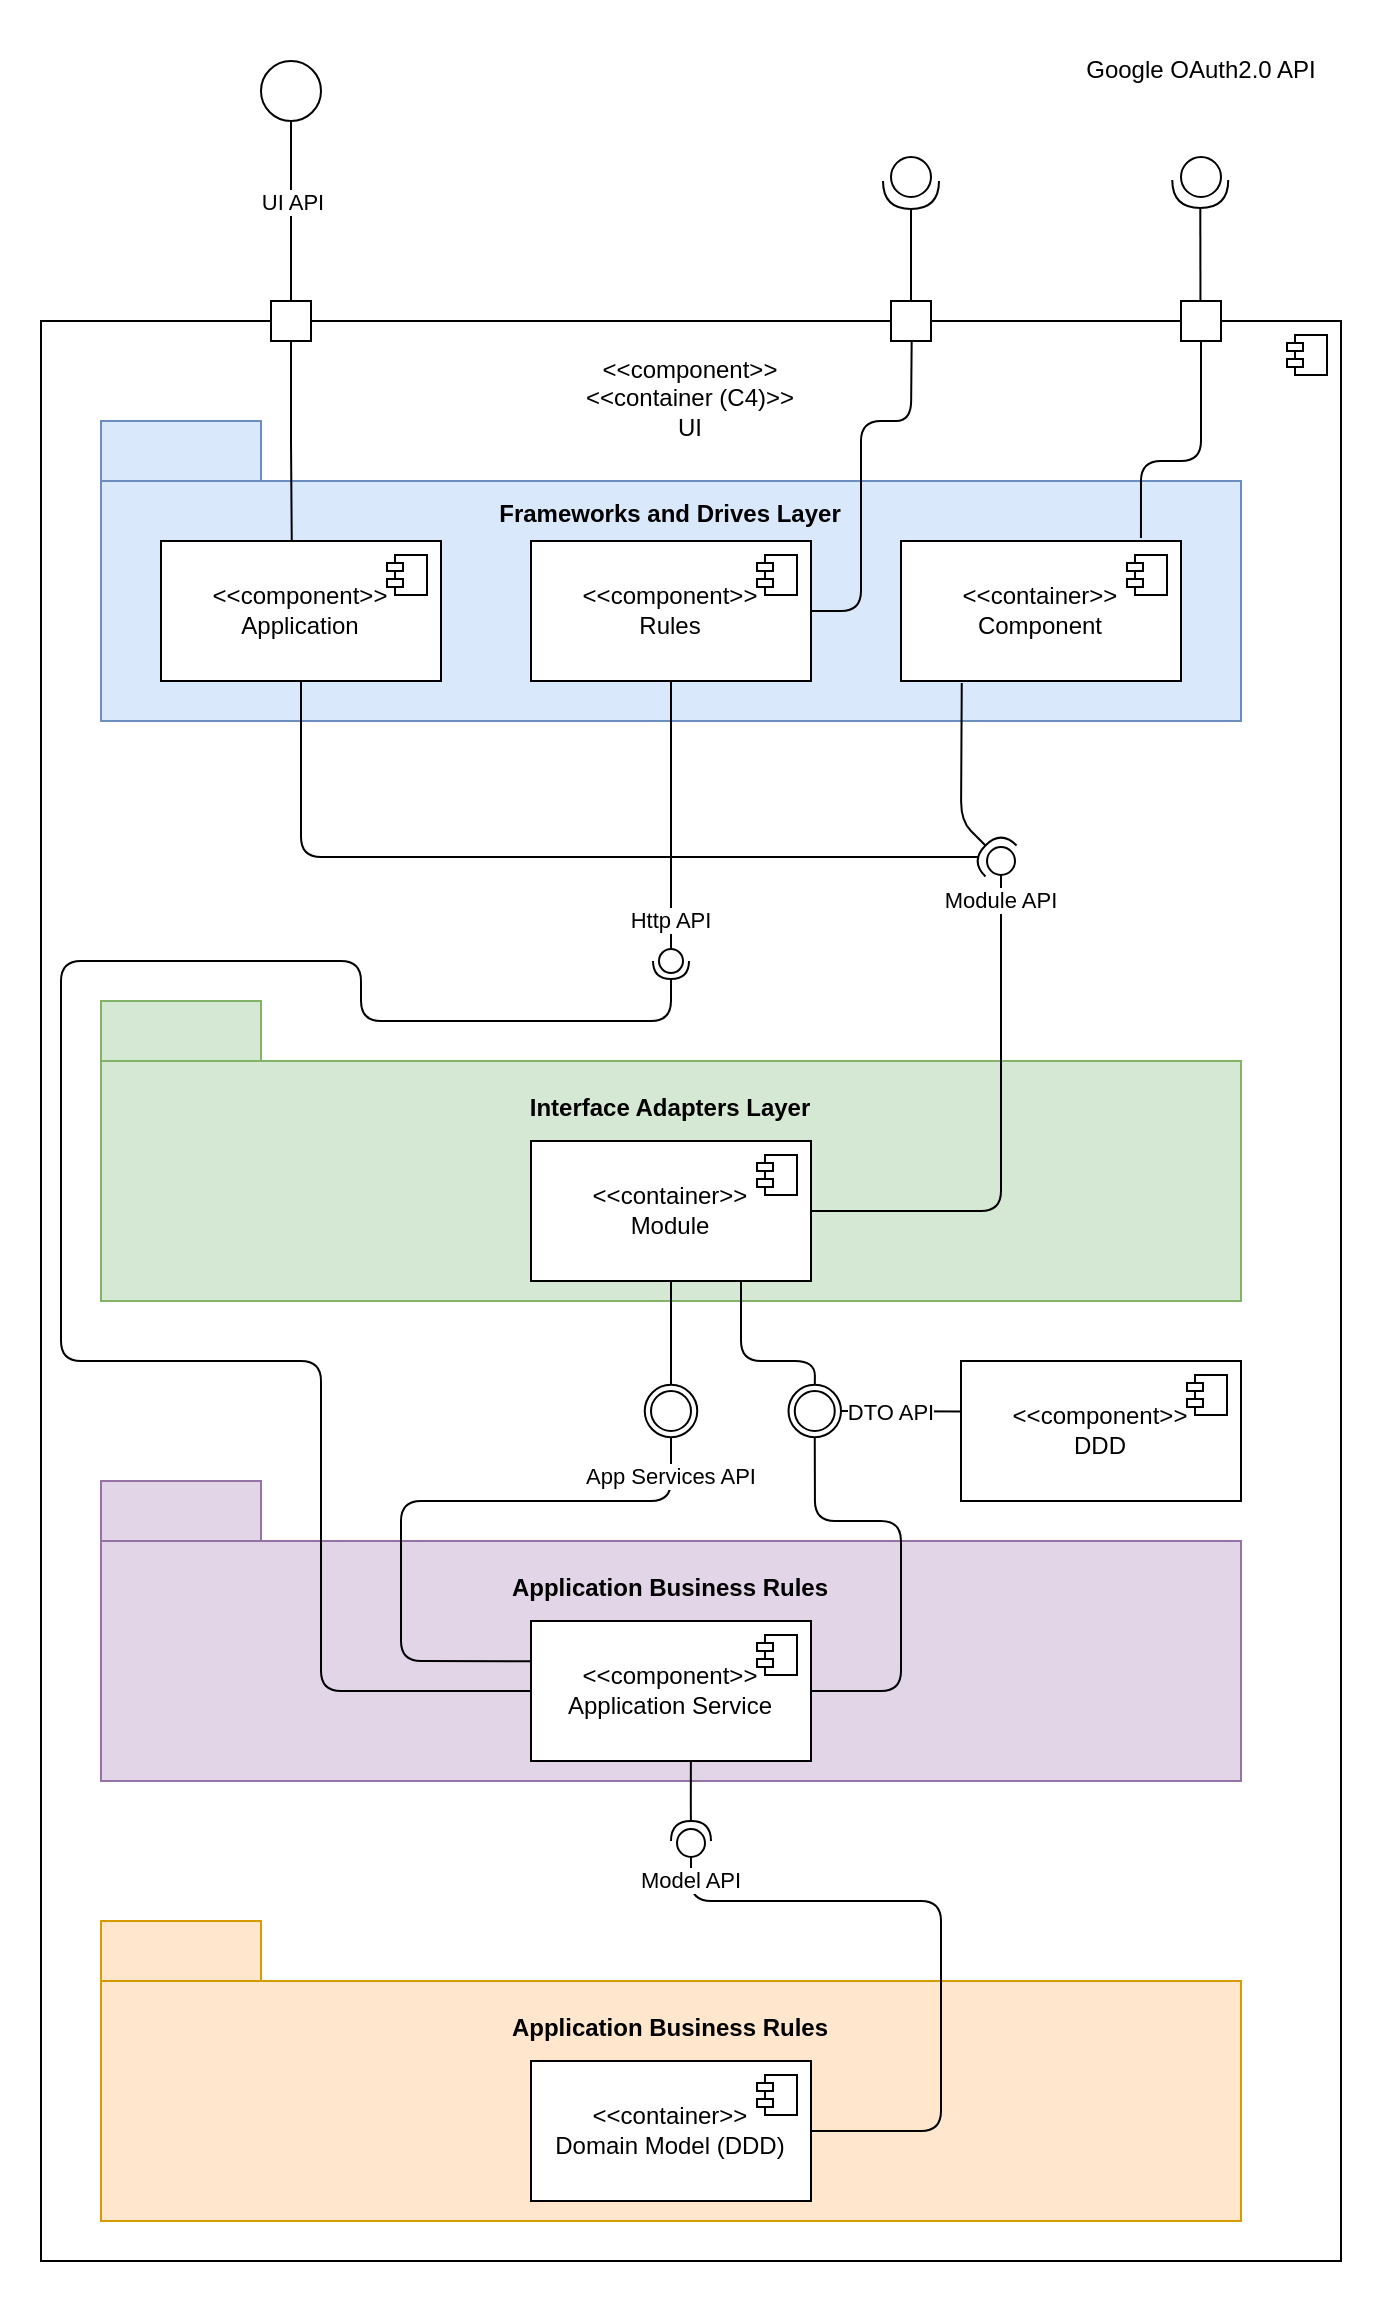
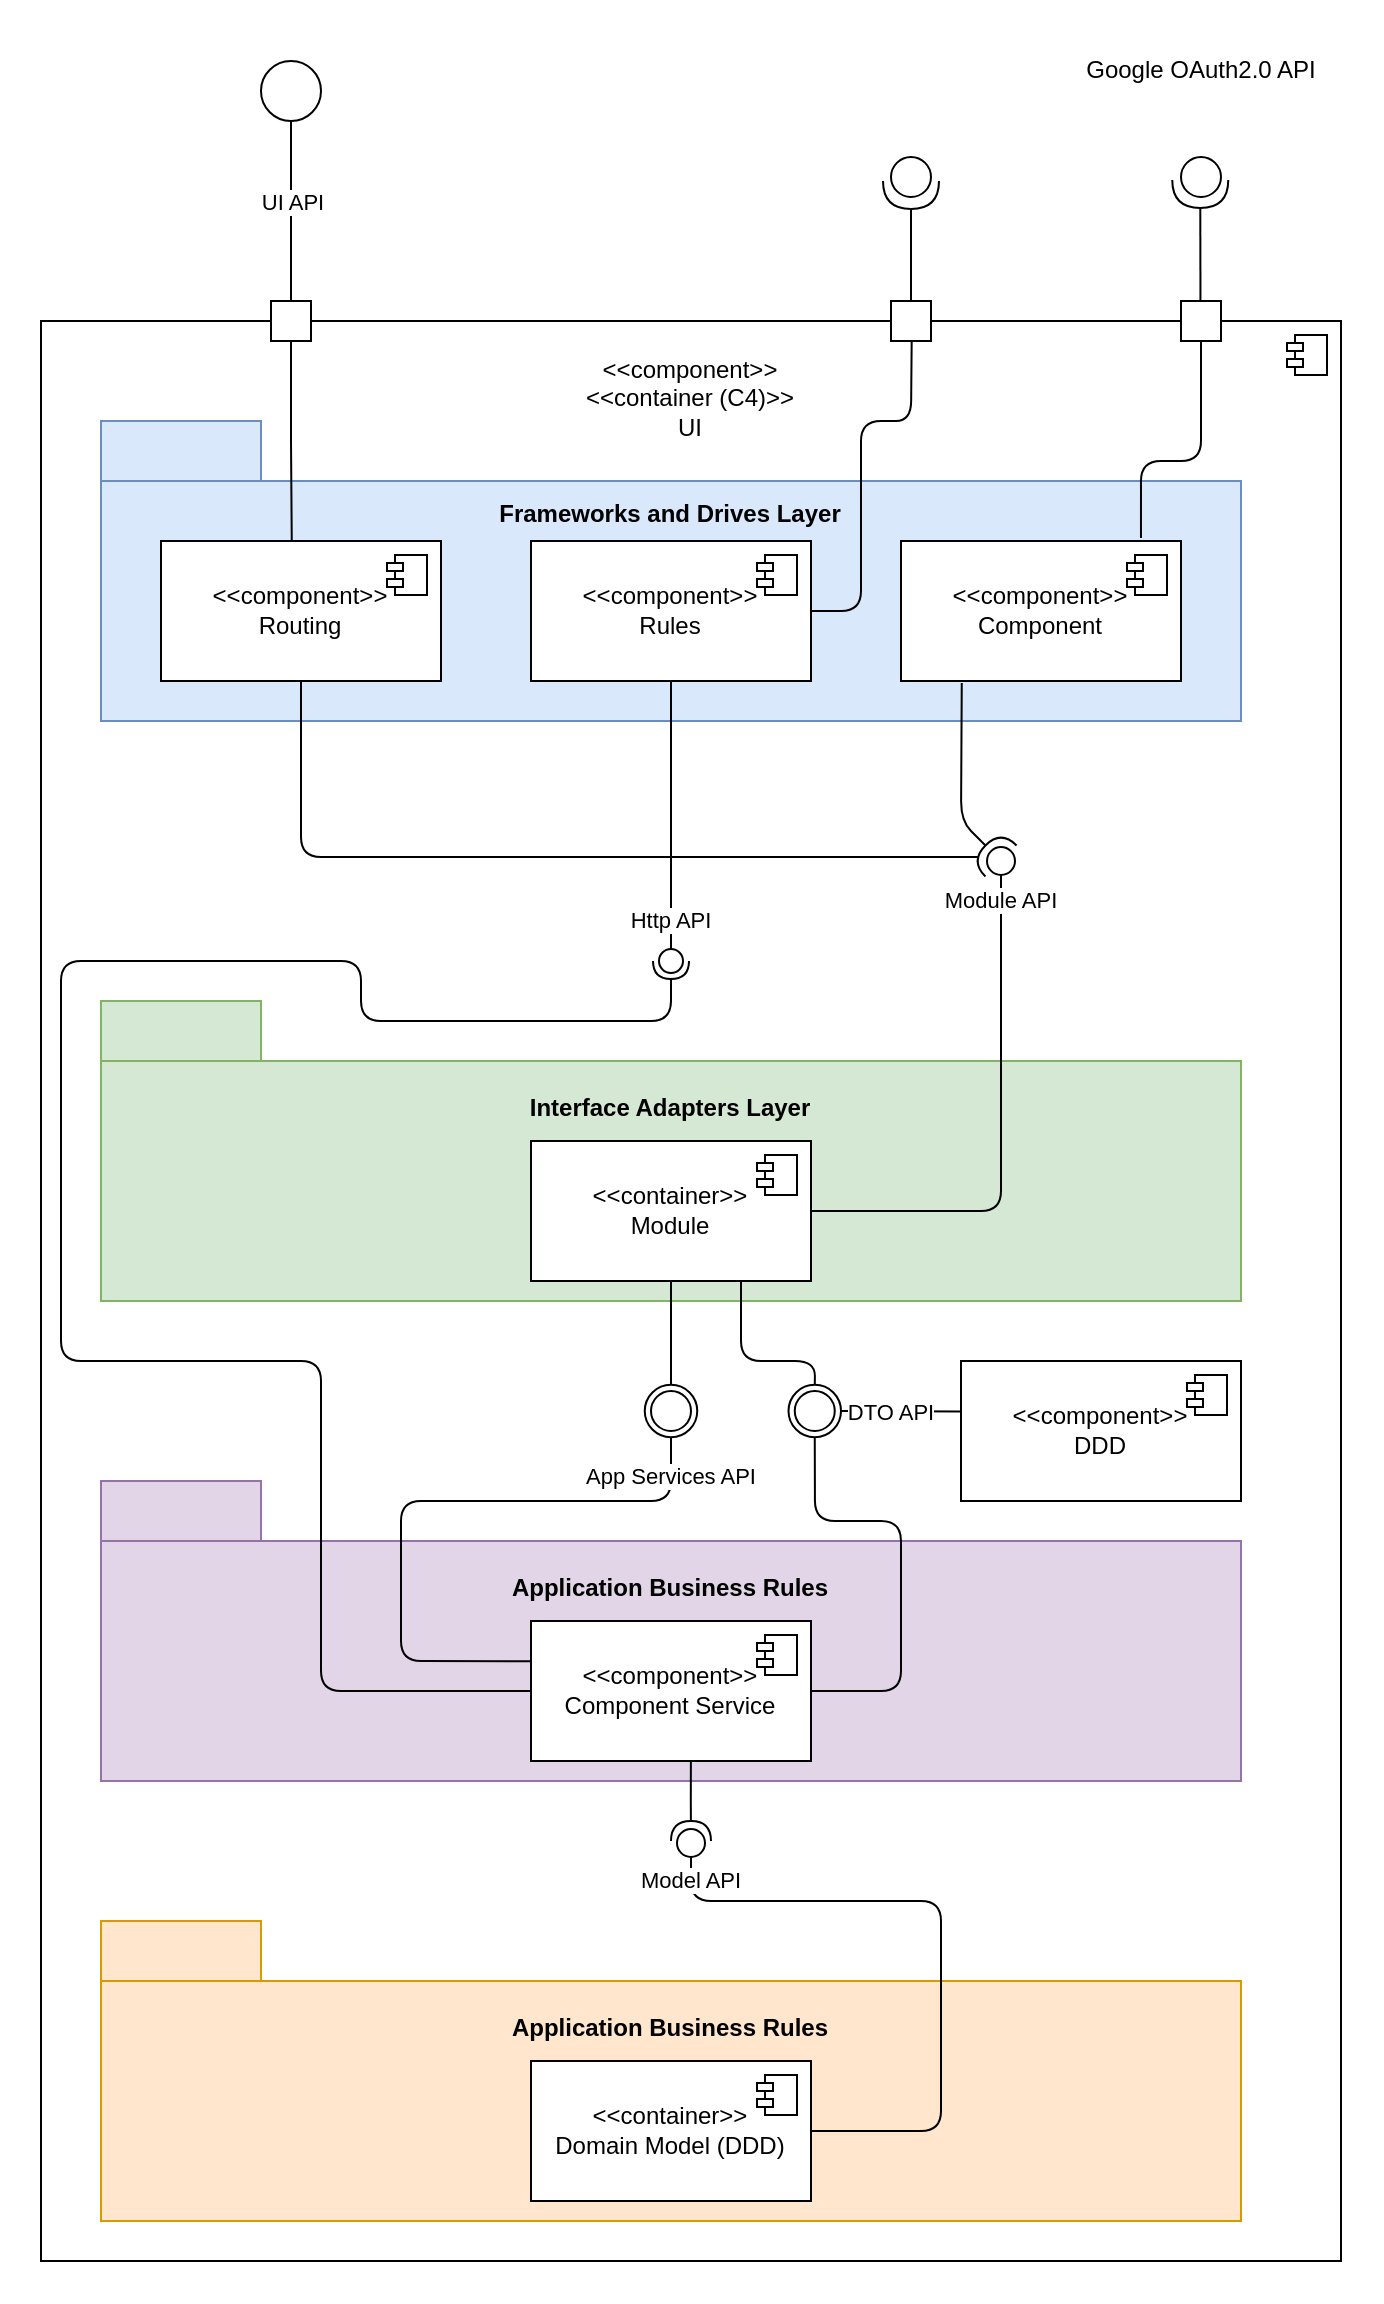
node "<<component>> Application": label "<<component>> Application" -> "<<component>> Routing"
node "<<container>> Component": label "<<container>> Component" -> "<<component>> Component"
node "<<component>> Application Service": label "<<component>> Application Service" -> "<<component>> Component Service"
